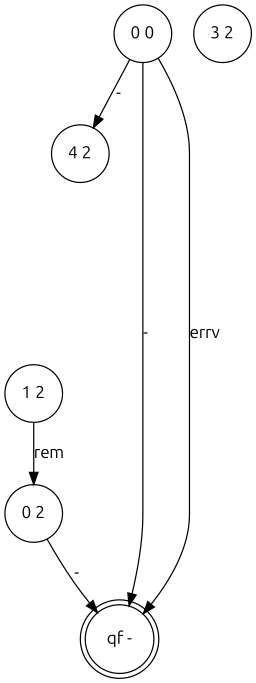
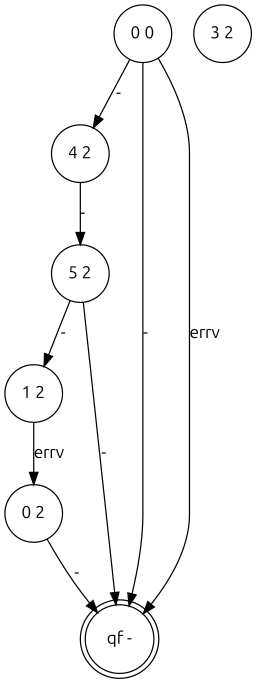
node "5 2": added
edge "1 2" -> "0 2": label "rem" -> "errv"
